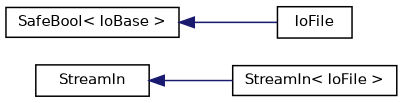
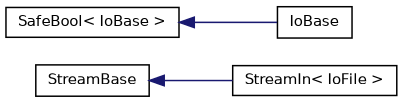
node "IoFile": label "IoFile" -> "IoBase"
node "StreamIn": label "StreamIn" -> "StreamBase"
